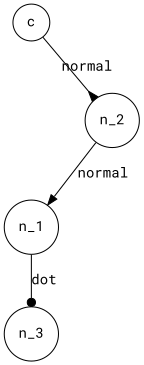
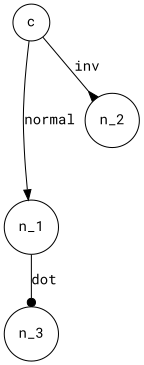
edge "c" -> "n_2": label "normal" -> "inv"
edge "n_2" -> "n_1": now "c" -> "n_1"
